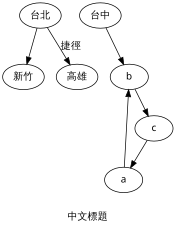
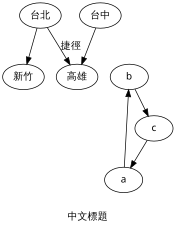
edge "台中" -> "b": now "台中" -> "高雄"
